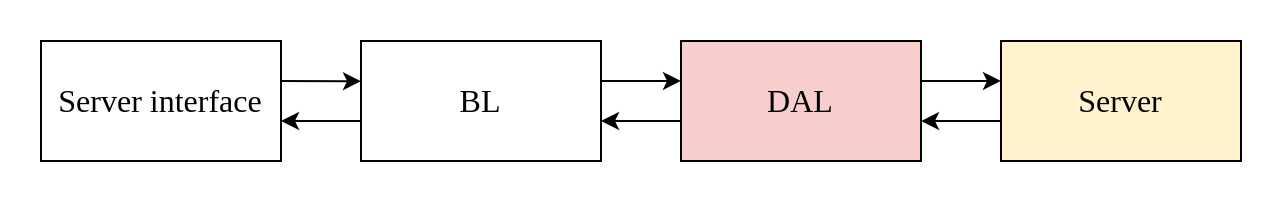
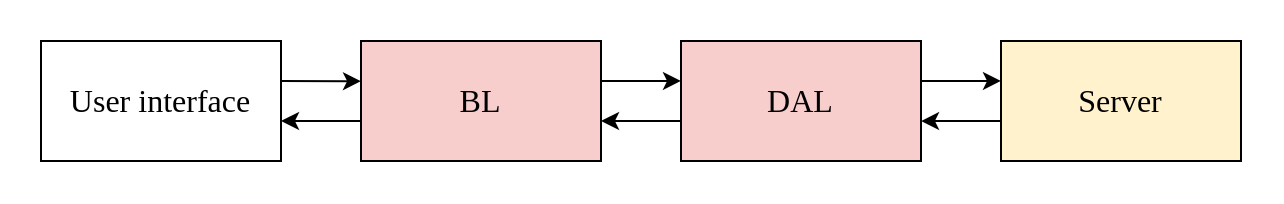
node "Server interface": label "Server interface" -> "User interface"
node "BL": fillcolor #ffffff -> #f8cecc
